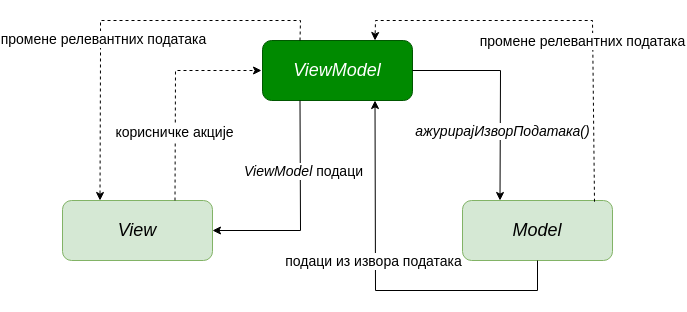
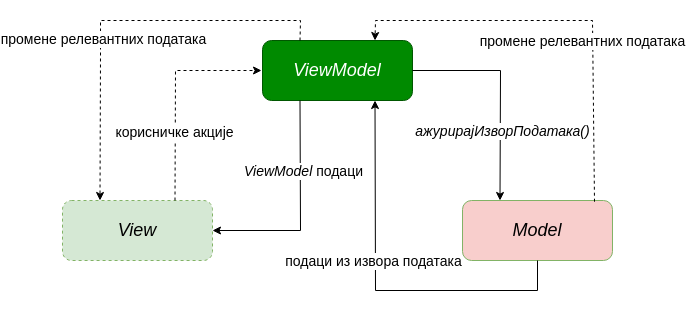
node "View": style solid -> dashed
node "Model": fillcolor #d5e8d4 -> #f8cecc
